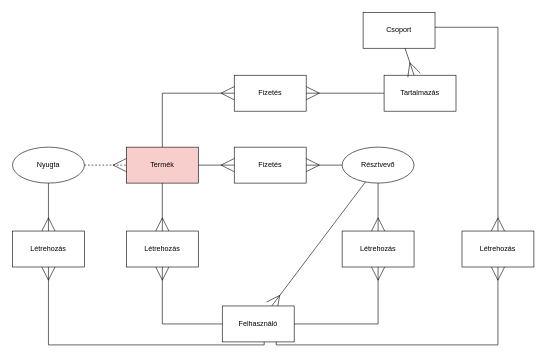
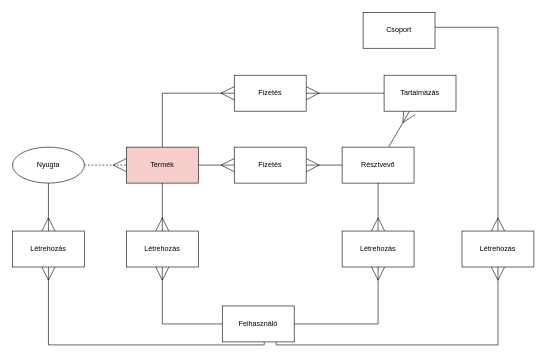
edge "Csoport" -> "Tartalmazás": removed
node "Résztvevő": shape ellipse -> rectangle
edge "Résztvevő" -> "Felhasználó": now "Résztvevő" -> "Tartalmazás"
